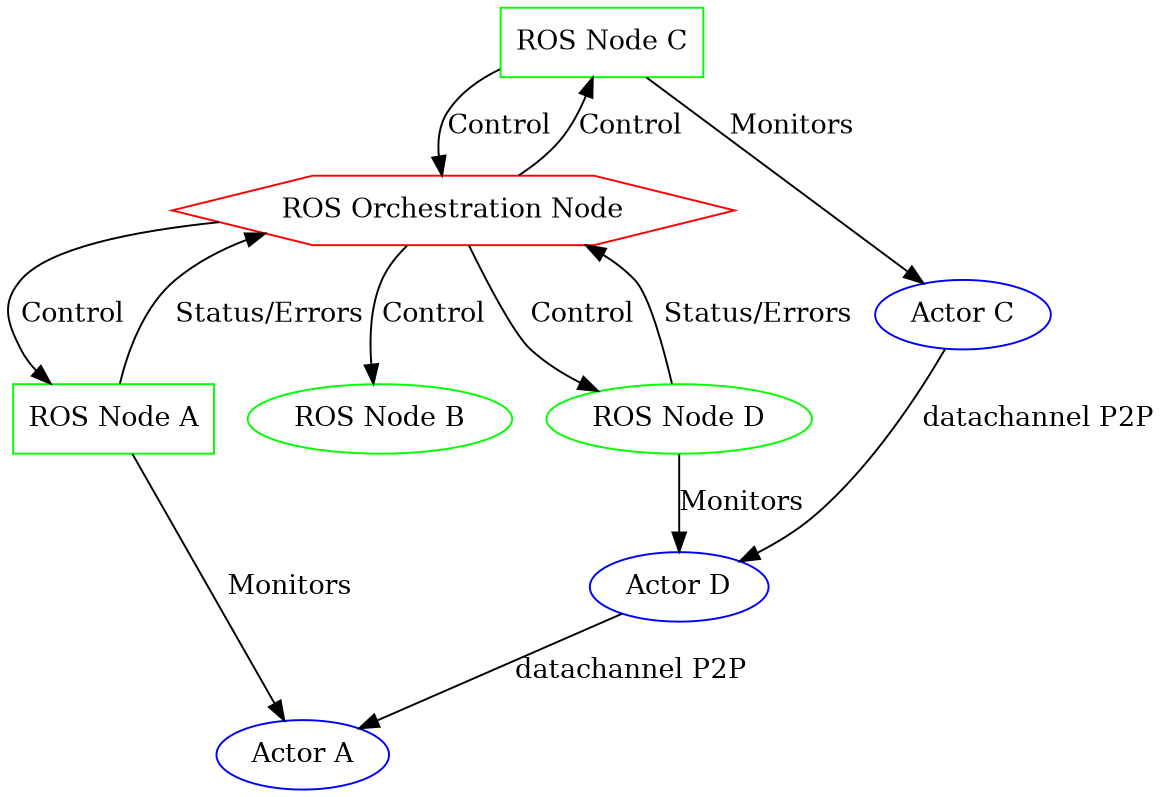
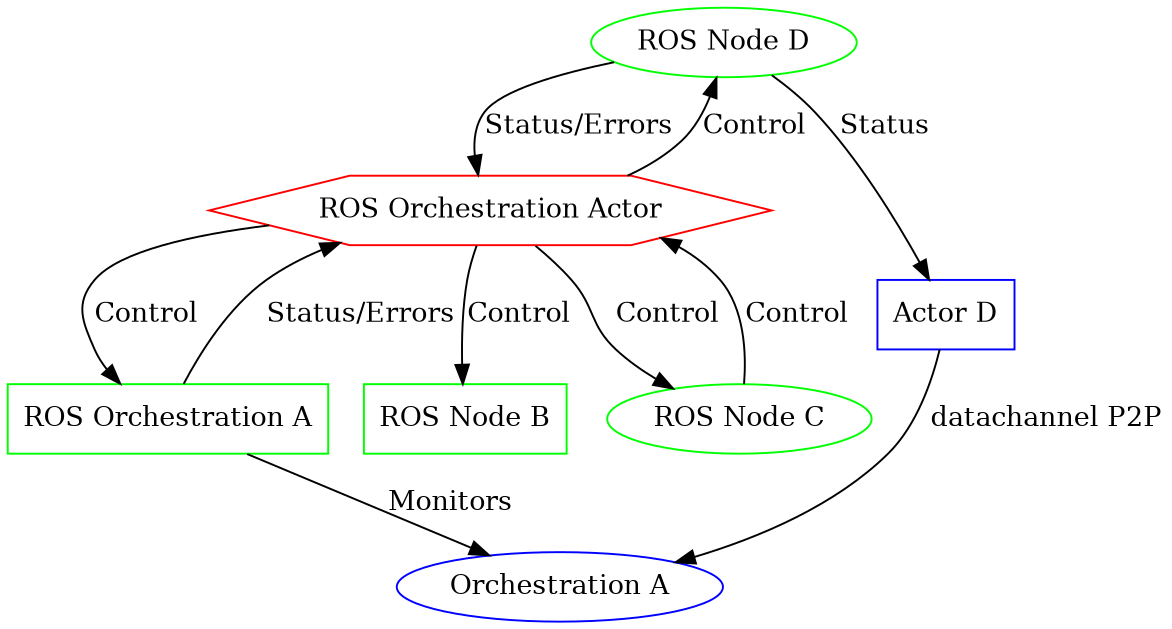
node "ROS Node C": shape box -> ellipse
node "ROS Orchestration Node": label "ROS Orchestration Node" -> "ROS Orchestration Actor"
node "Actor C": removed
node "ROS Node A": label "ROS Node A" -> "ROS Orchestration A"
node "ROS Node B": shape ellipse -> box
edge "ROS Node D" -> "Actor D": label "Monitors" -> "Status"
node "Actor D": shape ellipse -> box
node "Actor A": label "Actor A" -> "Orchestration A"
